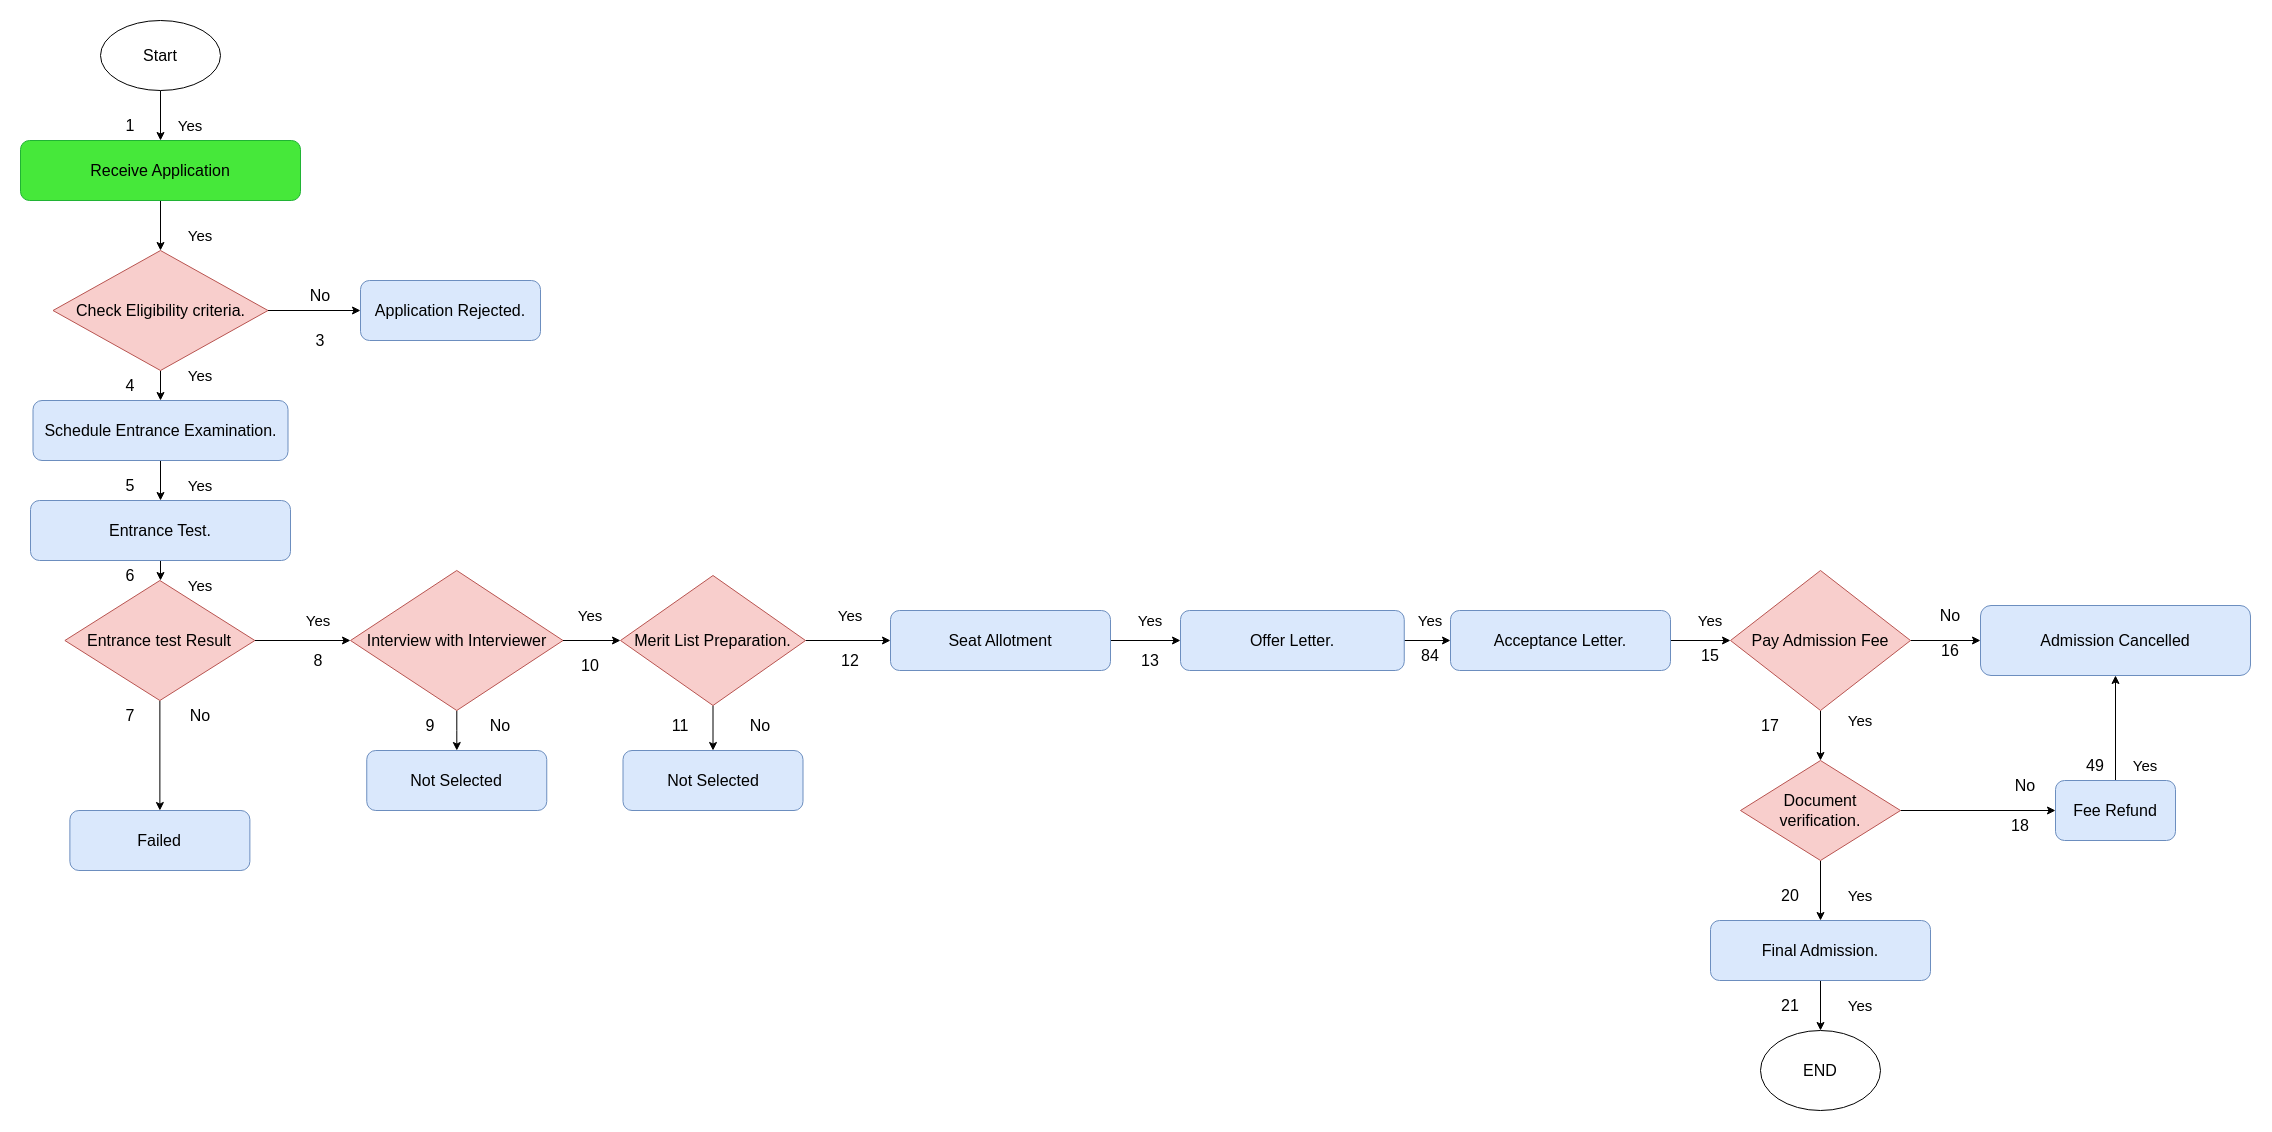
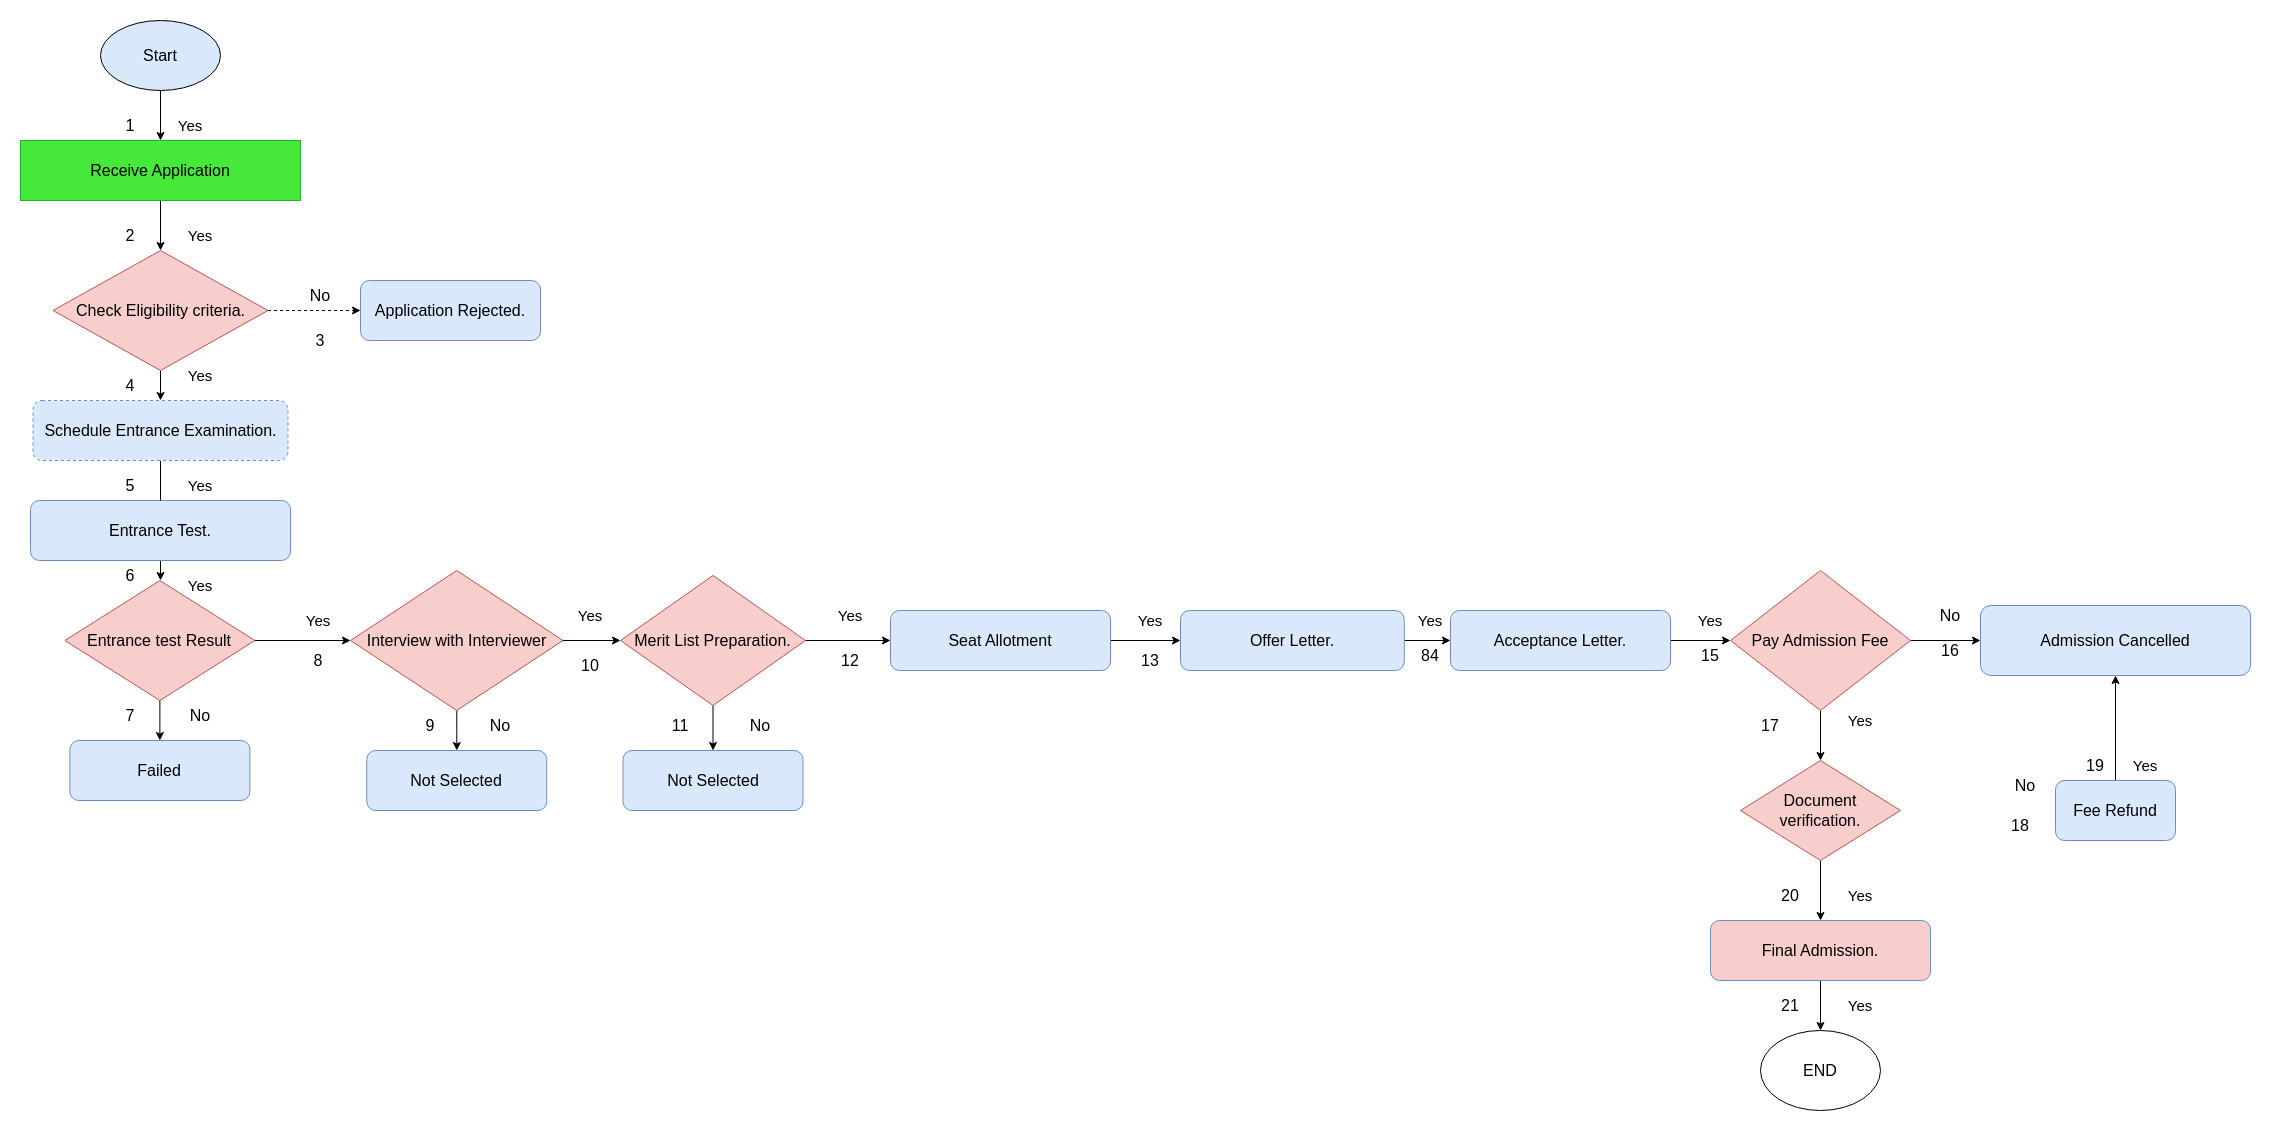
node "Start": fillcolor #ffffff -> #dae8fc
node "Receive Application": shape rounded rectangle -> rectangle
node "2": added
edge "Check Eligibility criteria." -> "Application Rejected.": style solid -> dashed
node "Schedule Entrance Examination.": style solid -> dashed
edge "Schedule Entrance Examination." -> "Entrance Test.": arrowhead classic -> none
node "49": label "49" -> "19"
edge "Document verification." -> "Fee Refund": removed
node "Failed": moved (160, 841) -> (160, 771)
node "Final Admission.": fillcolor #dae8fc -> #f8cecc
